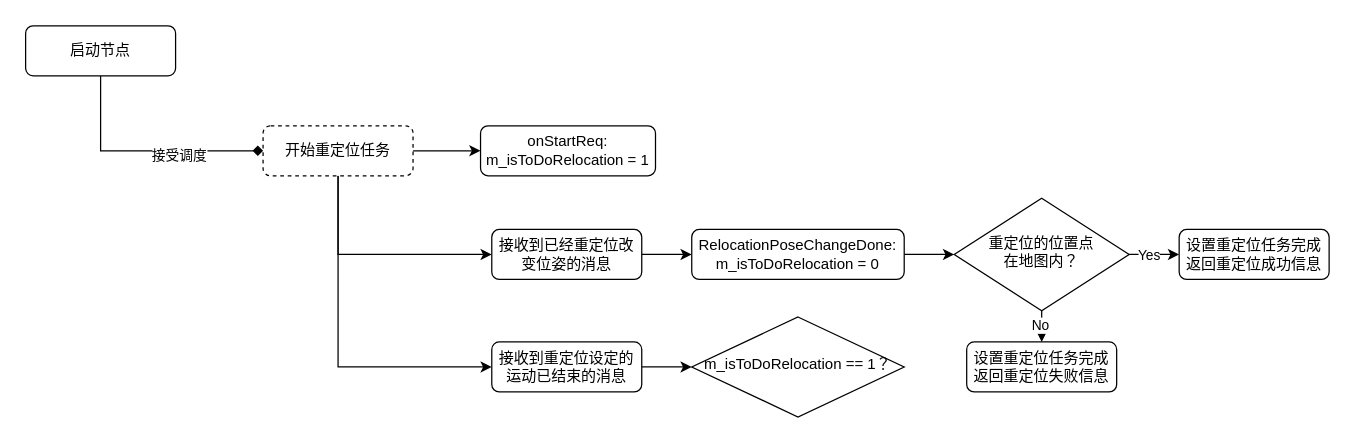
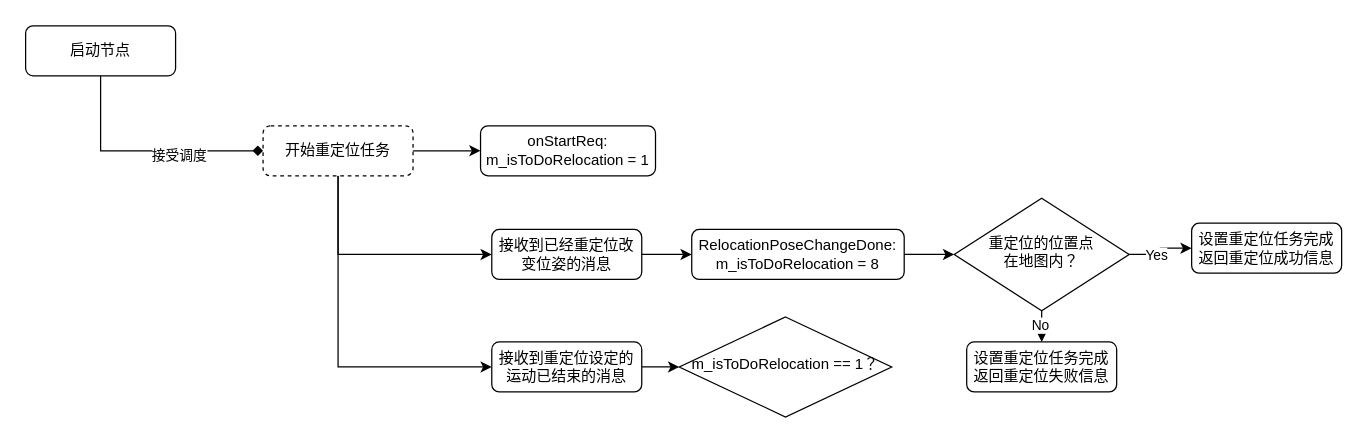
node "RelocationPoseChangeDone: m_isToDoRelocation = 0": label "RelocationPoseChangeDone: m_isToDoRelocation = 0" -> "RelocationPoseChangeDone: m_isToDoRelocation = 8"
node "设置重定位任务完成 返回重定位成功信息": moved (1254, 254) -> (1267, 248)
node "m_isToDoRelocation == 1？": moved (798, 367) -> (786, 367)
